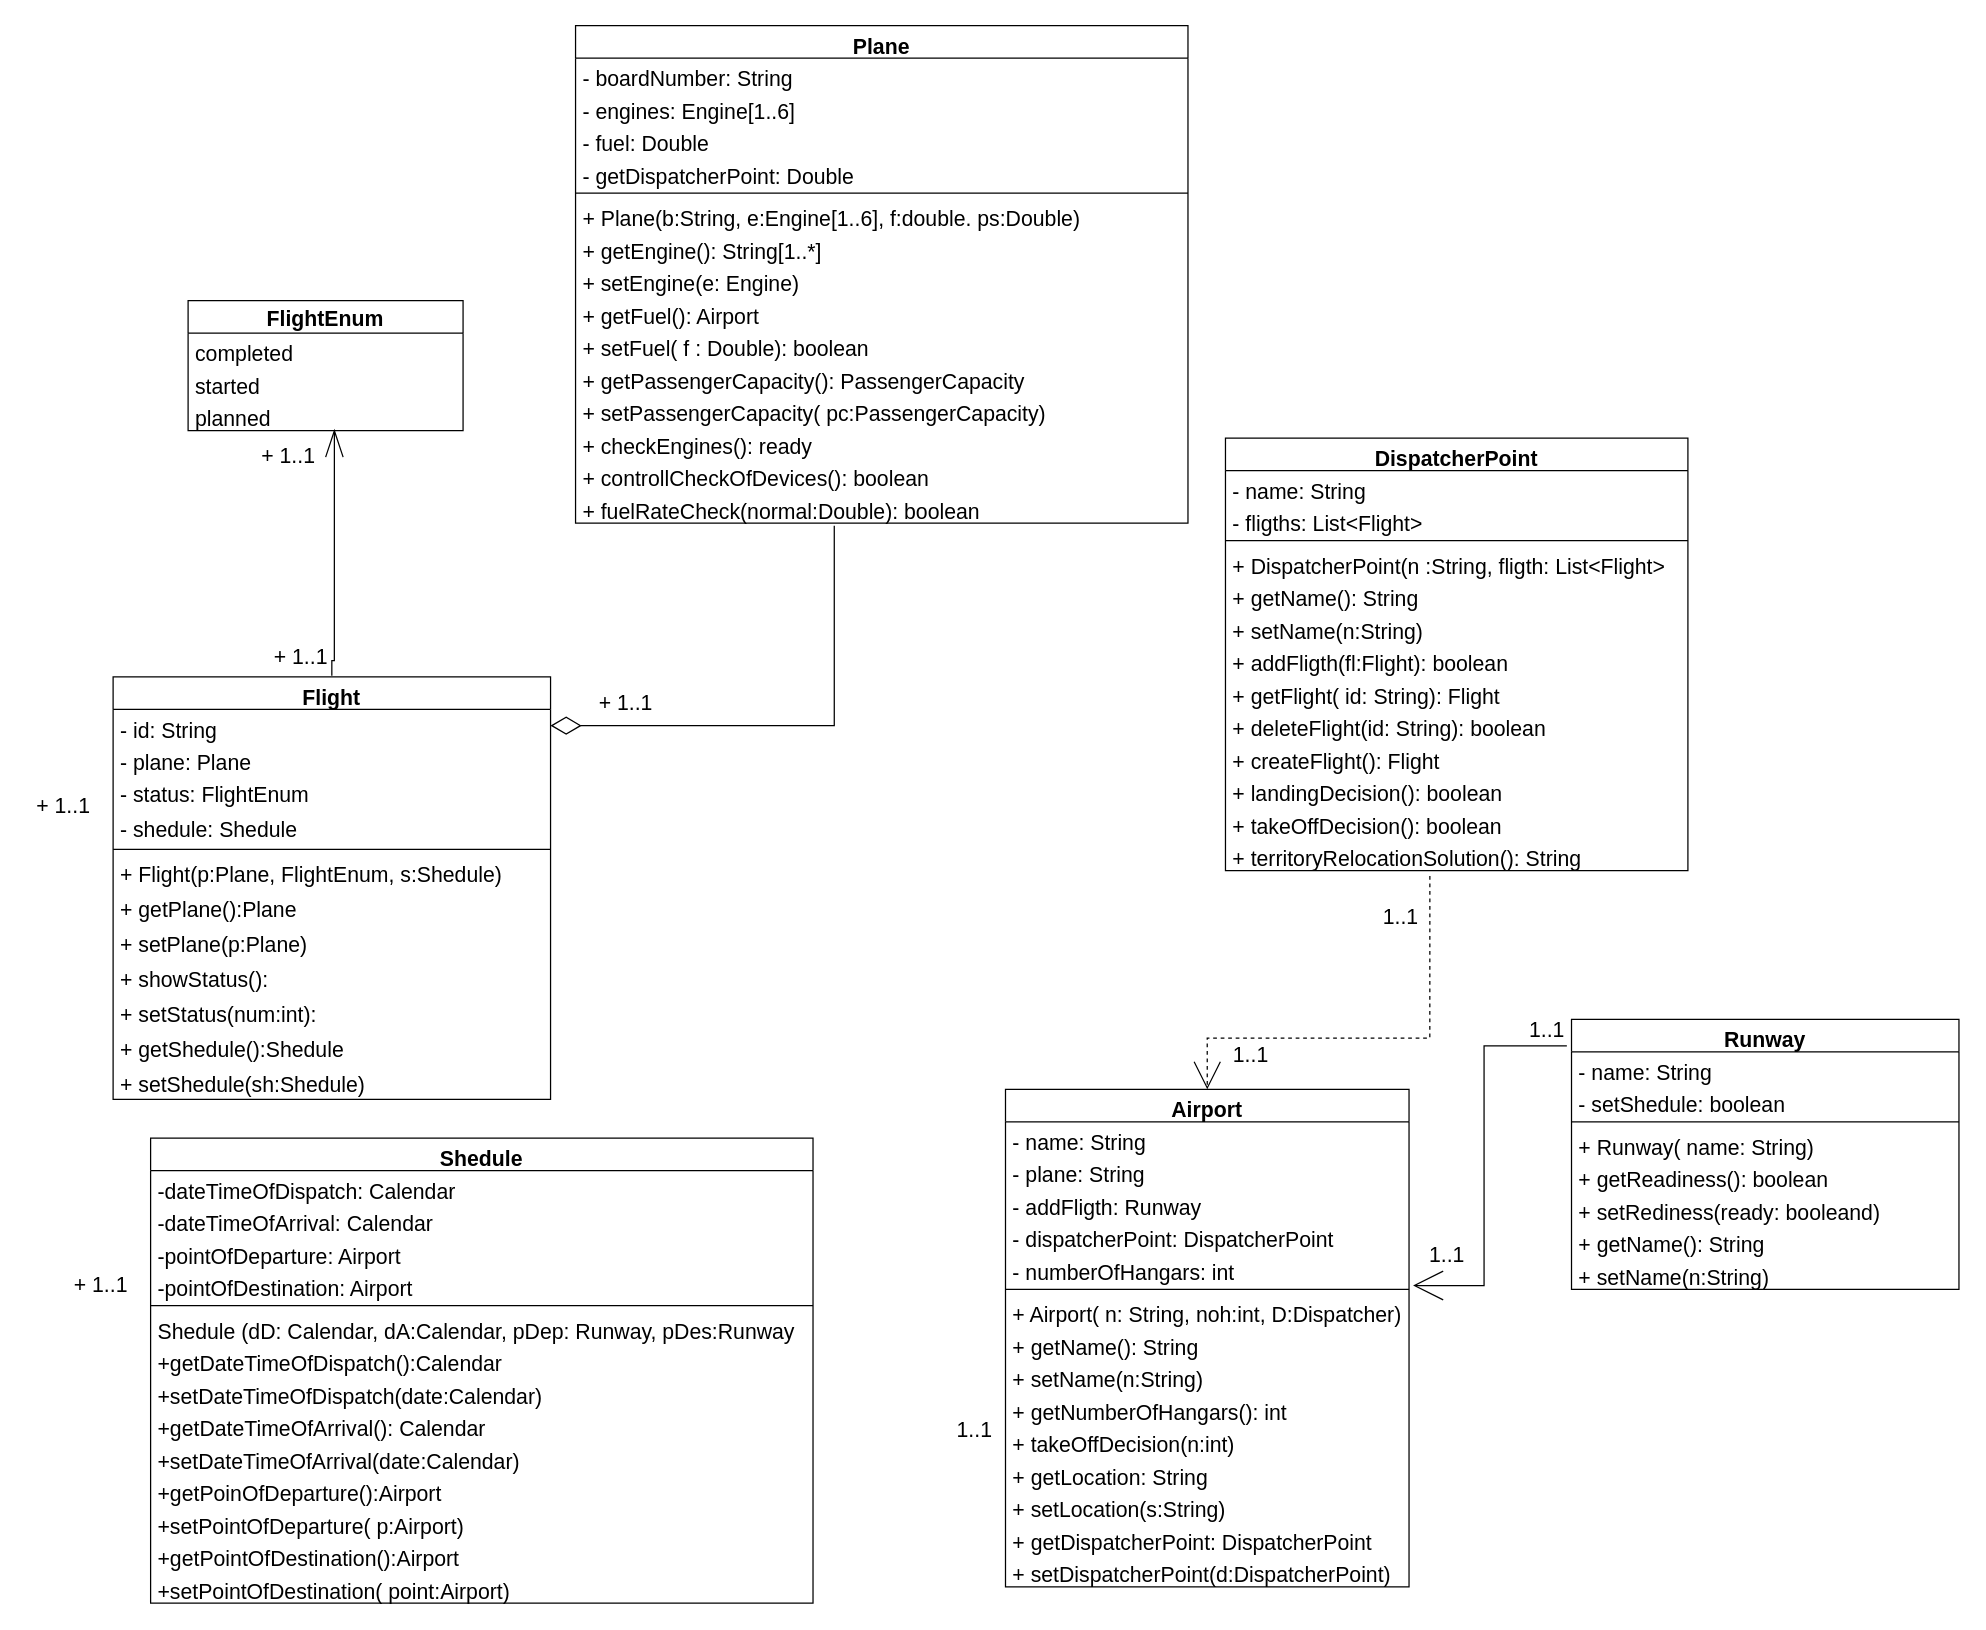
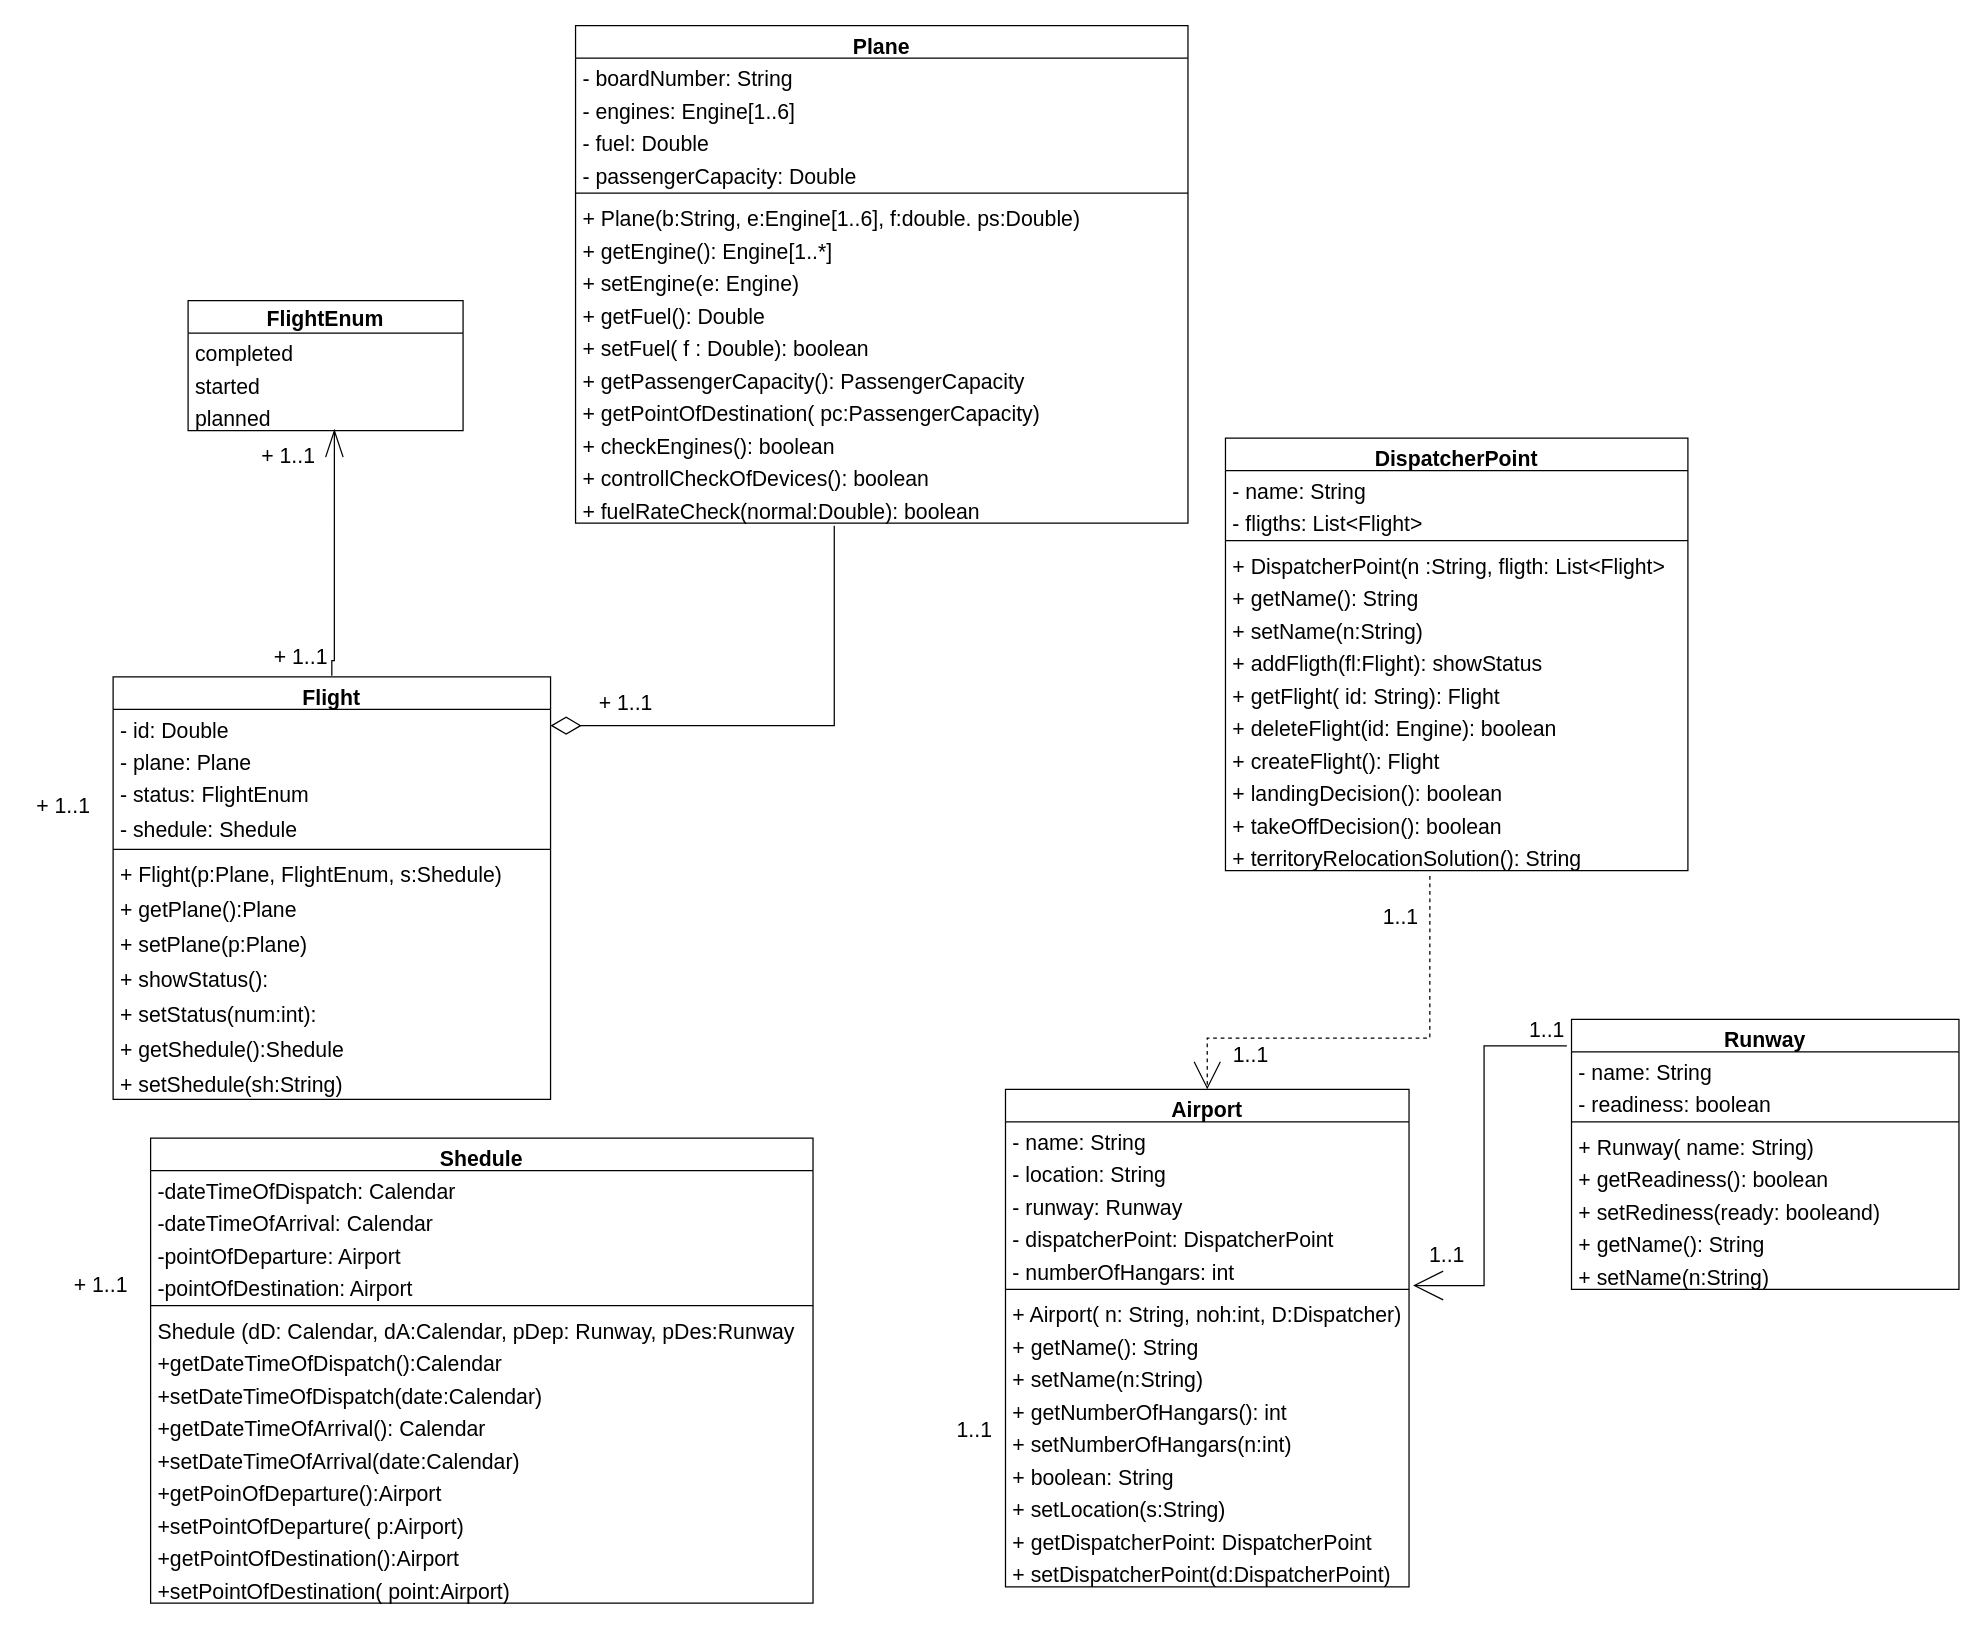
node "- getDispatcherPoint: Double": label "- getDispatcherPoint: Double" -> "- passengerCapacity: Double"
node "+ getEngine(): String[1..*]": label "+ getEngine(): String[1..*]" -> "+ getEngine(): Engine[1..*]"
node "+ getFuel(): Airport": label "+ getFuel(): Airport" -> "+ getFuel(): Double"
node "+ setPassengerCapacity( pc:PassengerCapacity)": label "+ setPassengerCapacity( pc:PassengerCapacity)" -> "+ getPointOfDestination( pc:PassengerCapacity)"
node "+ checkEngines(): ready": label "+ checkEngines(): ready" -> "+ checkEngines(): boolean"
node "+ addFligth(fl:Flight): boolean": label "+ addFligth(fl:Flight): boolean" -> "+ addFligth(fl:Flight): showStatus"
node "+ deleteFlight(id: String): boolean": label "+ deleteFlight(id: String): boolean" -> "+ deleteFlight(id: Engine): boolean"
node "- id: String": label "- id: String" -> "- id: Double"
node "+ setShedule(sh:Shedule)": label "+ setShedule(sh:Shedule)" -> "+ setShedule(sh:String)"
node "- setShedule: boolean": label "- setShedule: boolean" -> "- readiness: boolean"
node "- plane: String": label "- plane: String" -> "- location: String"
node "- addFligth: Runway": label "- addFligth: Runway" -> "- runway: Runway"
node "+ takeOffDecision(n:int)": label "+ takeOffDecision(n:int)" -> "+ setNumberOfHangars(n:int)"
node "+ getLocation: String": label "+ getLocation: String" -> "+ boolean: String"
